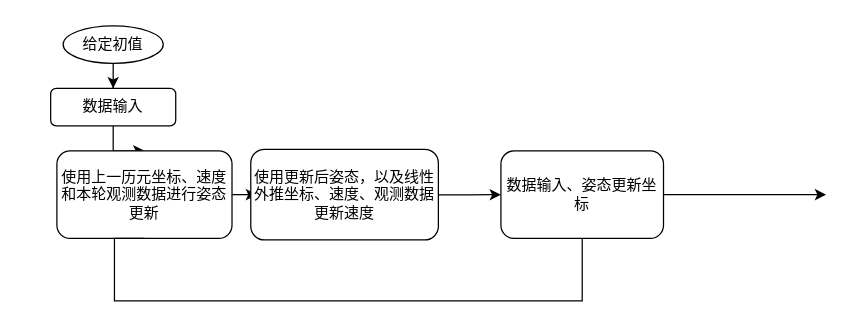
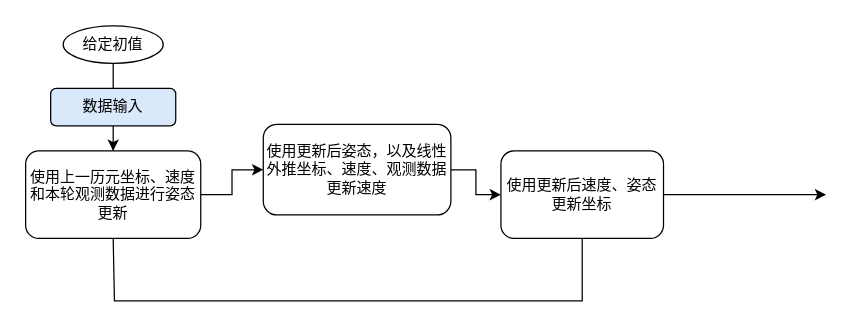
edge "给定初值" -> "数据输入": arrowhead classic -> none
node "数据输入": fillcolor #ffffff -> #dae8fc
node "使用上一历元坐标、速度和本轮观测数据进行姿态更新": moved (144, 194) -> (113, 194)
node "使用更新后姿态，以及线性外推坐标、速度、观测数据更新速度": moved (344, 194) -> (357, 169)
node "数据输入、姿态更新坐标": label "数据输入、姿态更新坐标" -> "使用更新后速度、姿态更新坐标"
